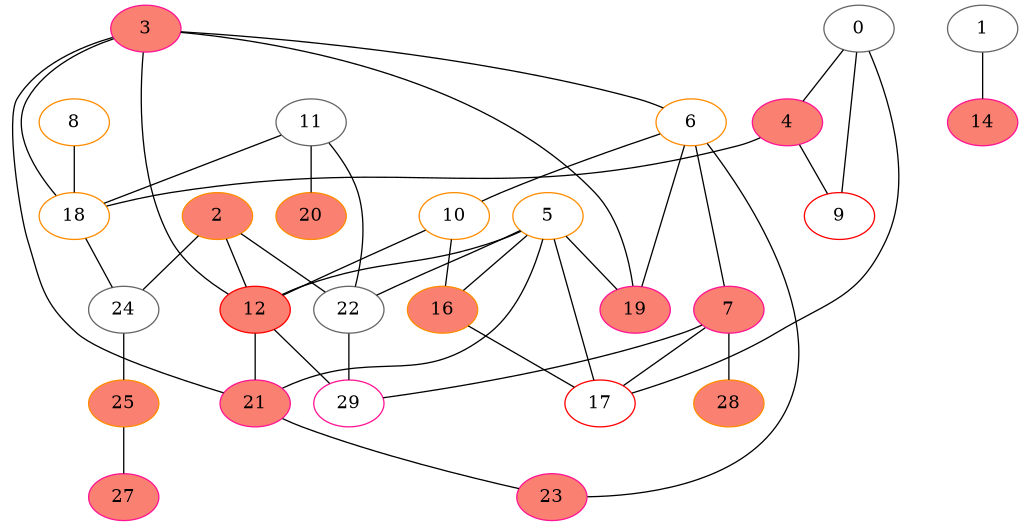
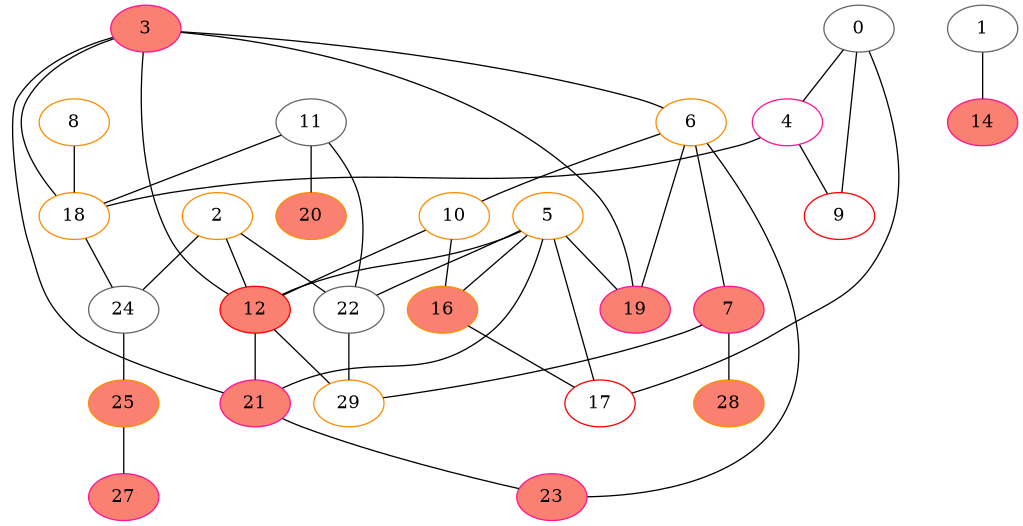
node "4": fillcolor salmon -> white
node "2": fillcolor salmon -> white
edge "7" -- "17": removed
node "29": color deeppink -> darkorange
